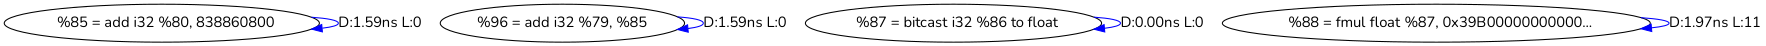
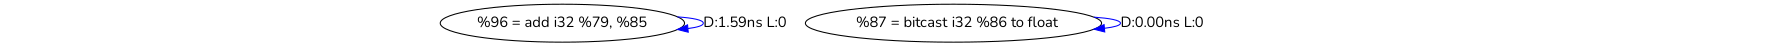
node "%85 = add i32 %80, 838860800": removed
node "%88 = fmul float %87, 0x39B00000000000...": removed
